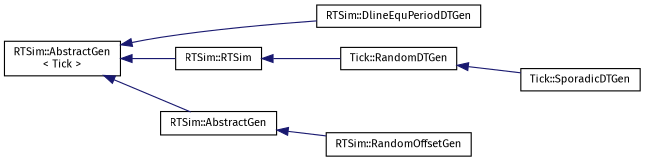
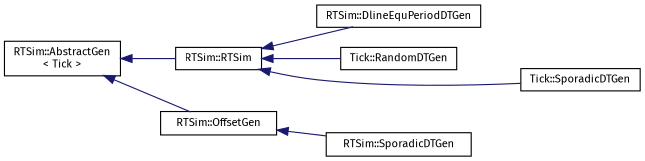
edge "RTSim::DlineEquPeriodDTGen" -> "RTSim::AbstractGen < Tick >": now "RTSim::DlineEquPeriodDTGen" -> "RTSim::RTSim"
edge "Tick::SporadicDTGen" -> "Tick::RandomDTGen": now "Tick::SporadicDTGen" -> "RTSim::RTSim"
node "RTSim::AbstractGen": label "RTSim::AbstractGen" -> "RTSim::OffsetGen"
node "RTSim::RandomOffsetGen": label "RTSim::RandomOffsetGen" -> "RTSim::SporadicDTGen"
